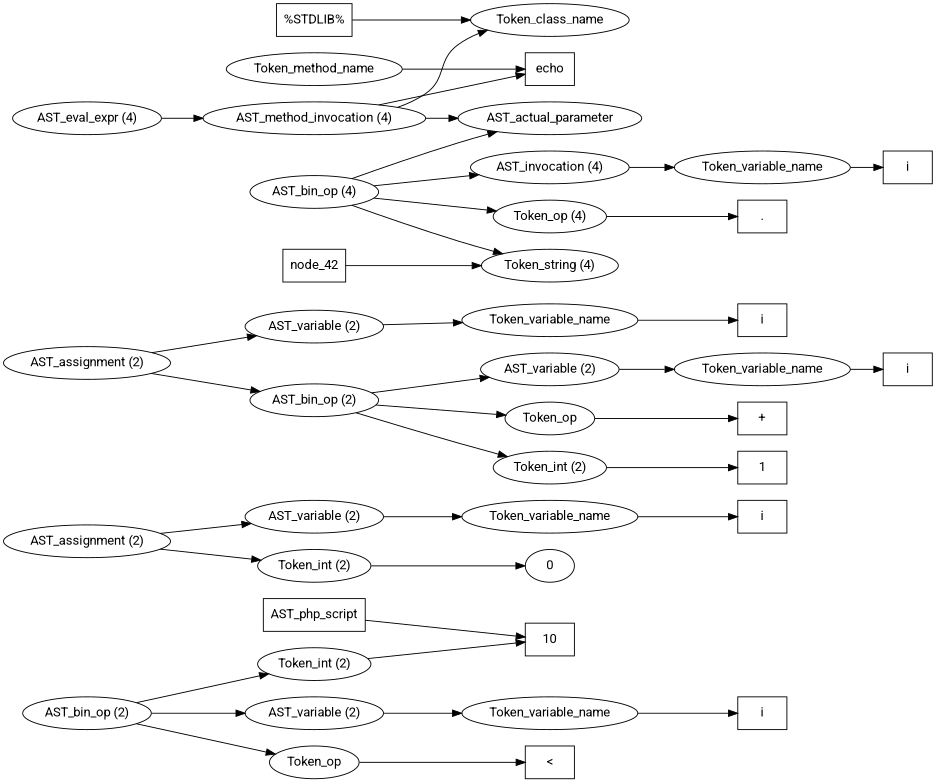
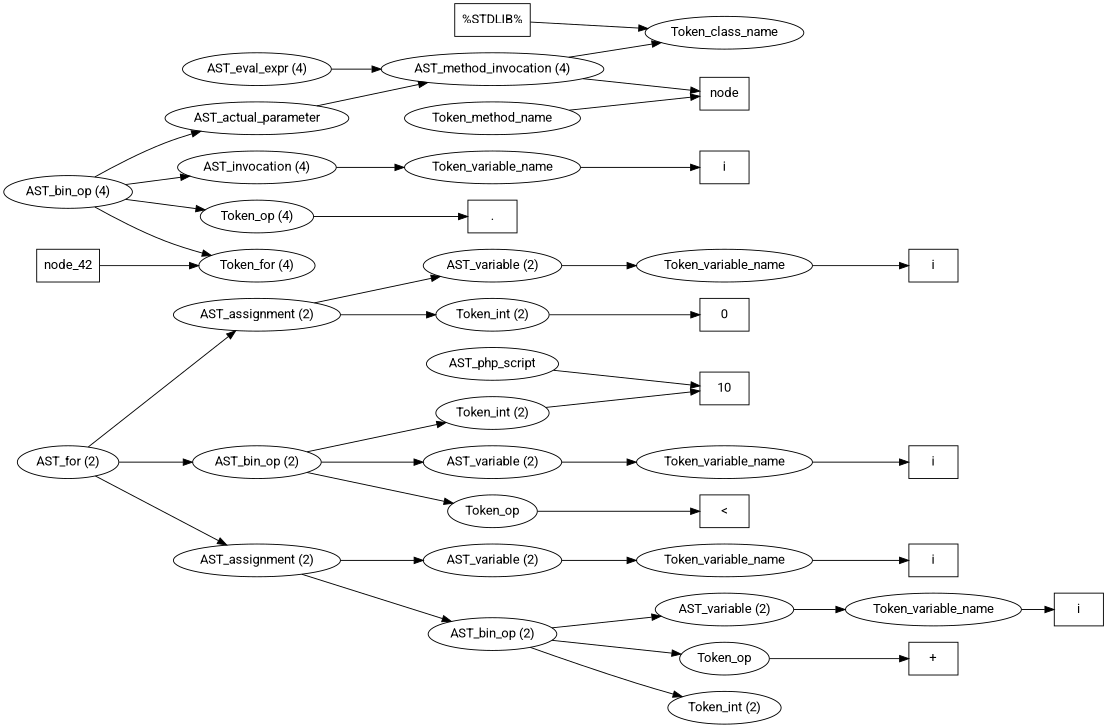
node "echo": label "echo" -> "node"
edge "AST_method_invocation (4)" -> "AST_actual_parameter": reversed
node "Token_string (4)": label "Token_string (4)" -> "Token_for (4)"
node "AST_for (2)": added
node "1": removed
node "0": shape ellipse -> box
node "AST_php_script": shape box -> ellipse
